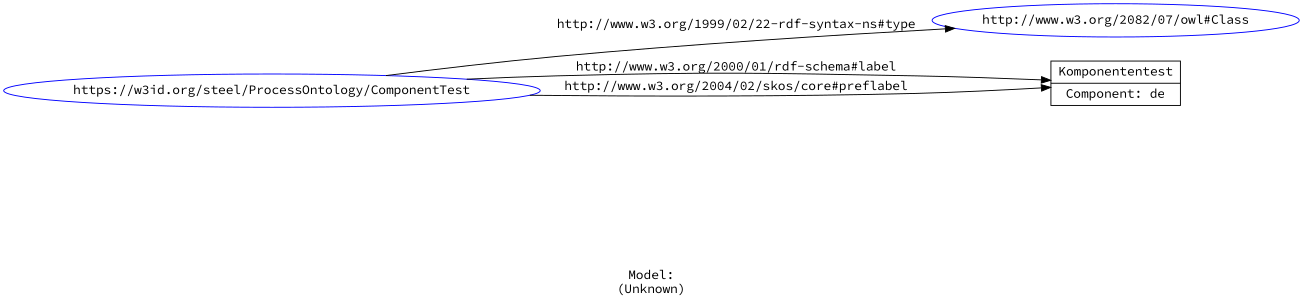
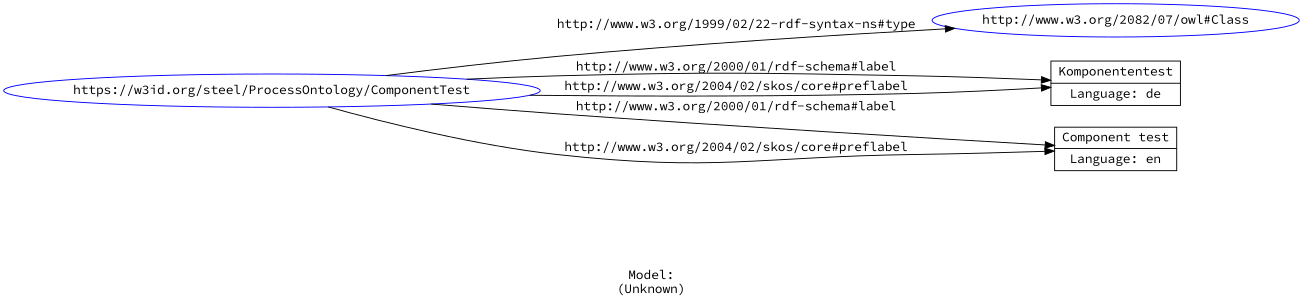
node "Komponententest": text "Component: de" -> "Language: de"
node "Component test": added
